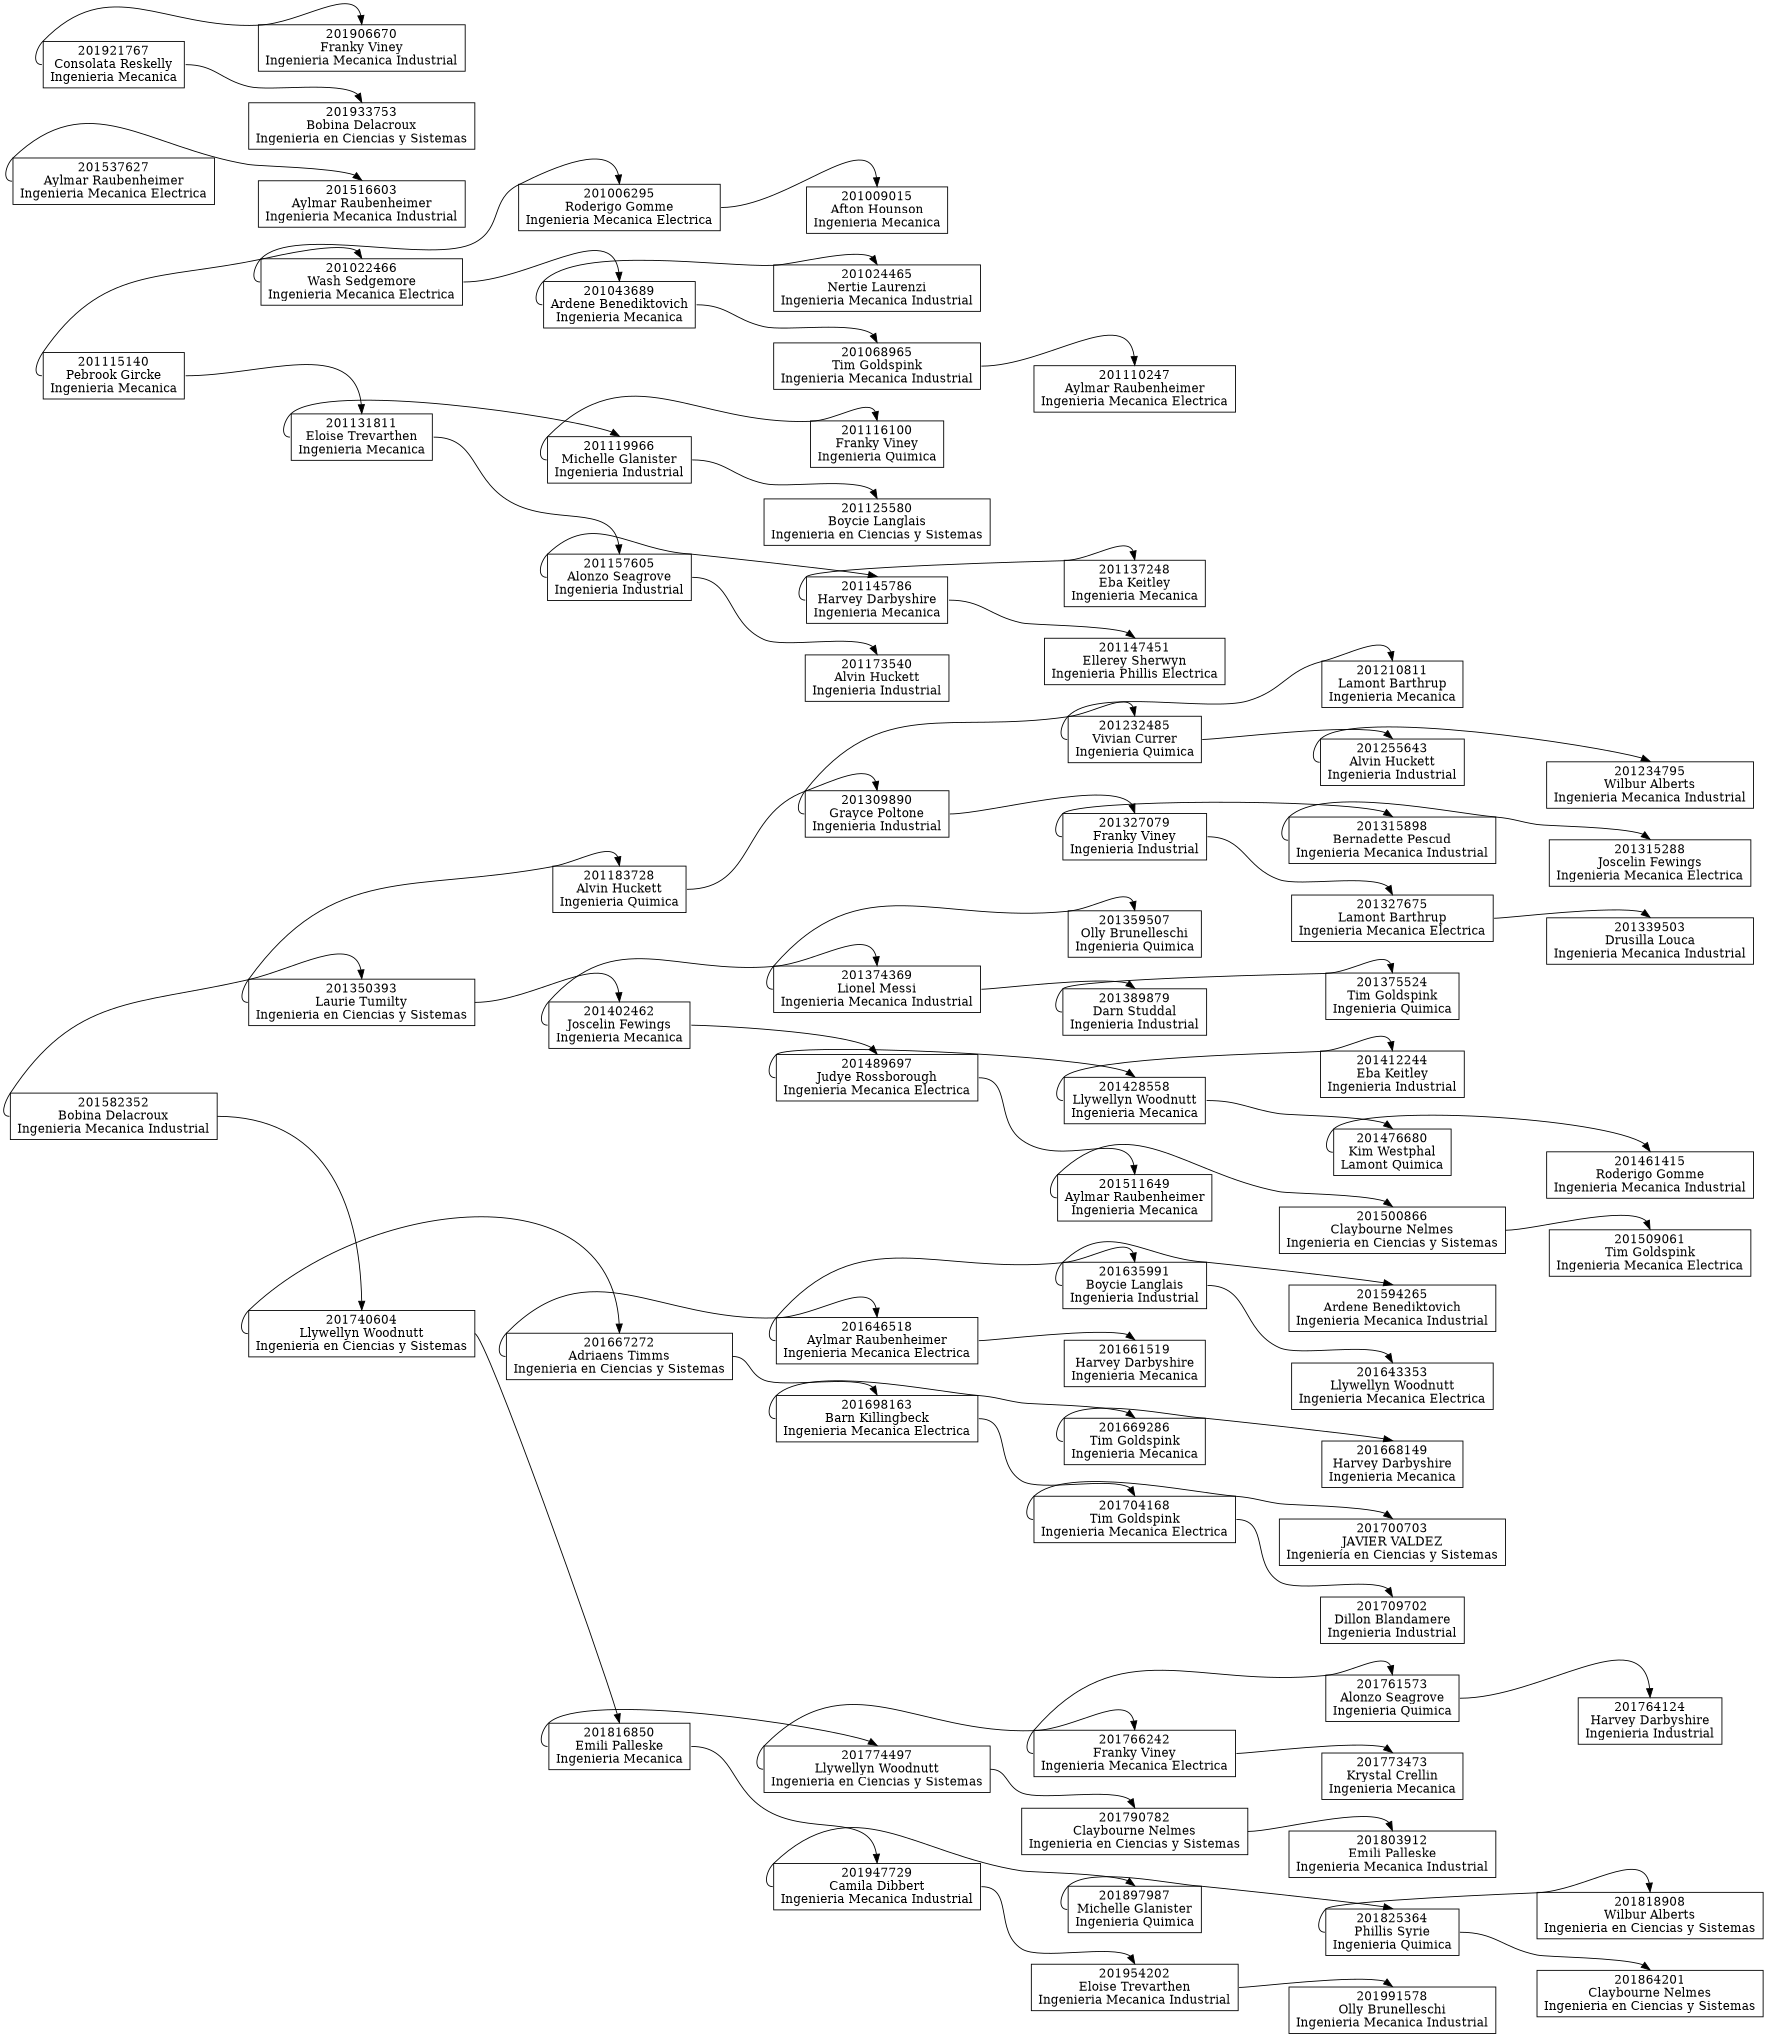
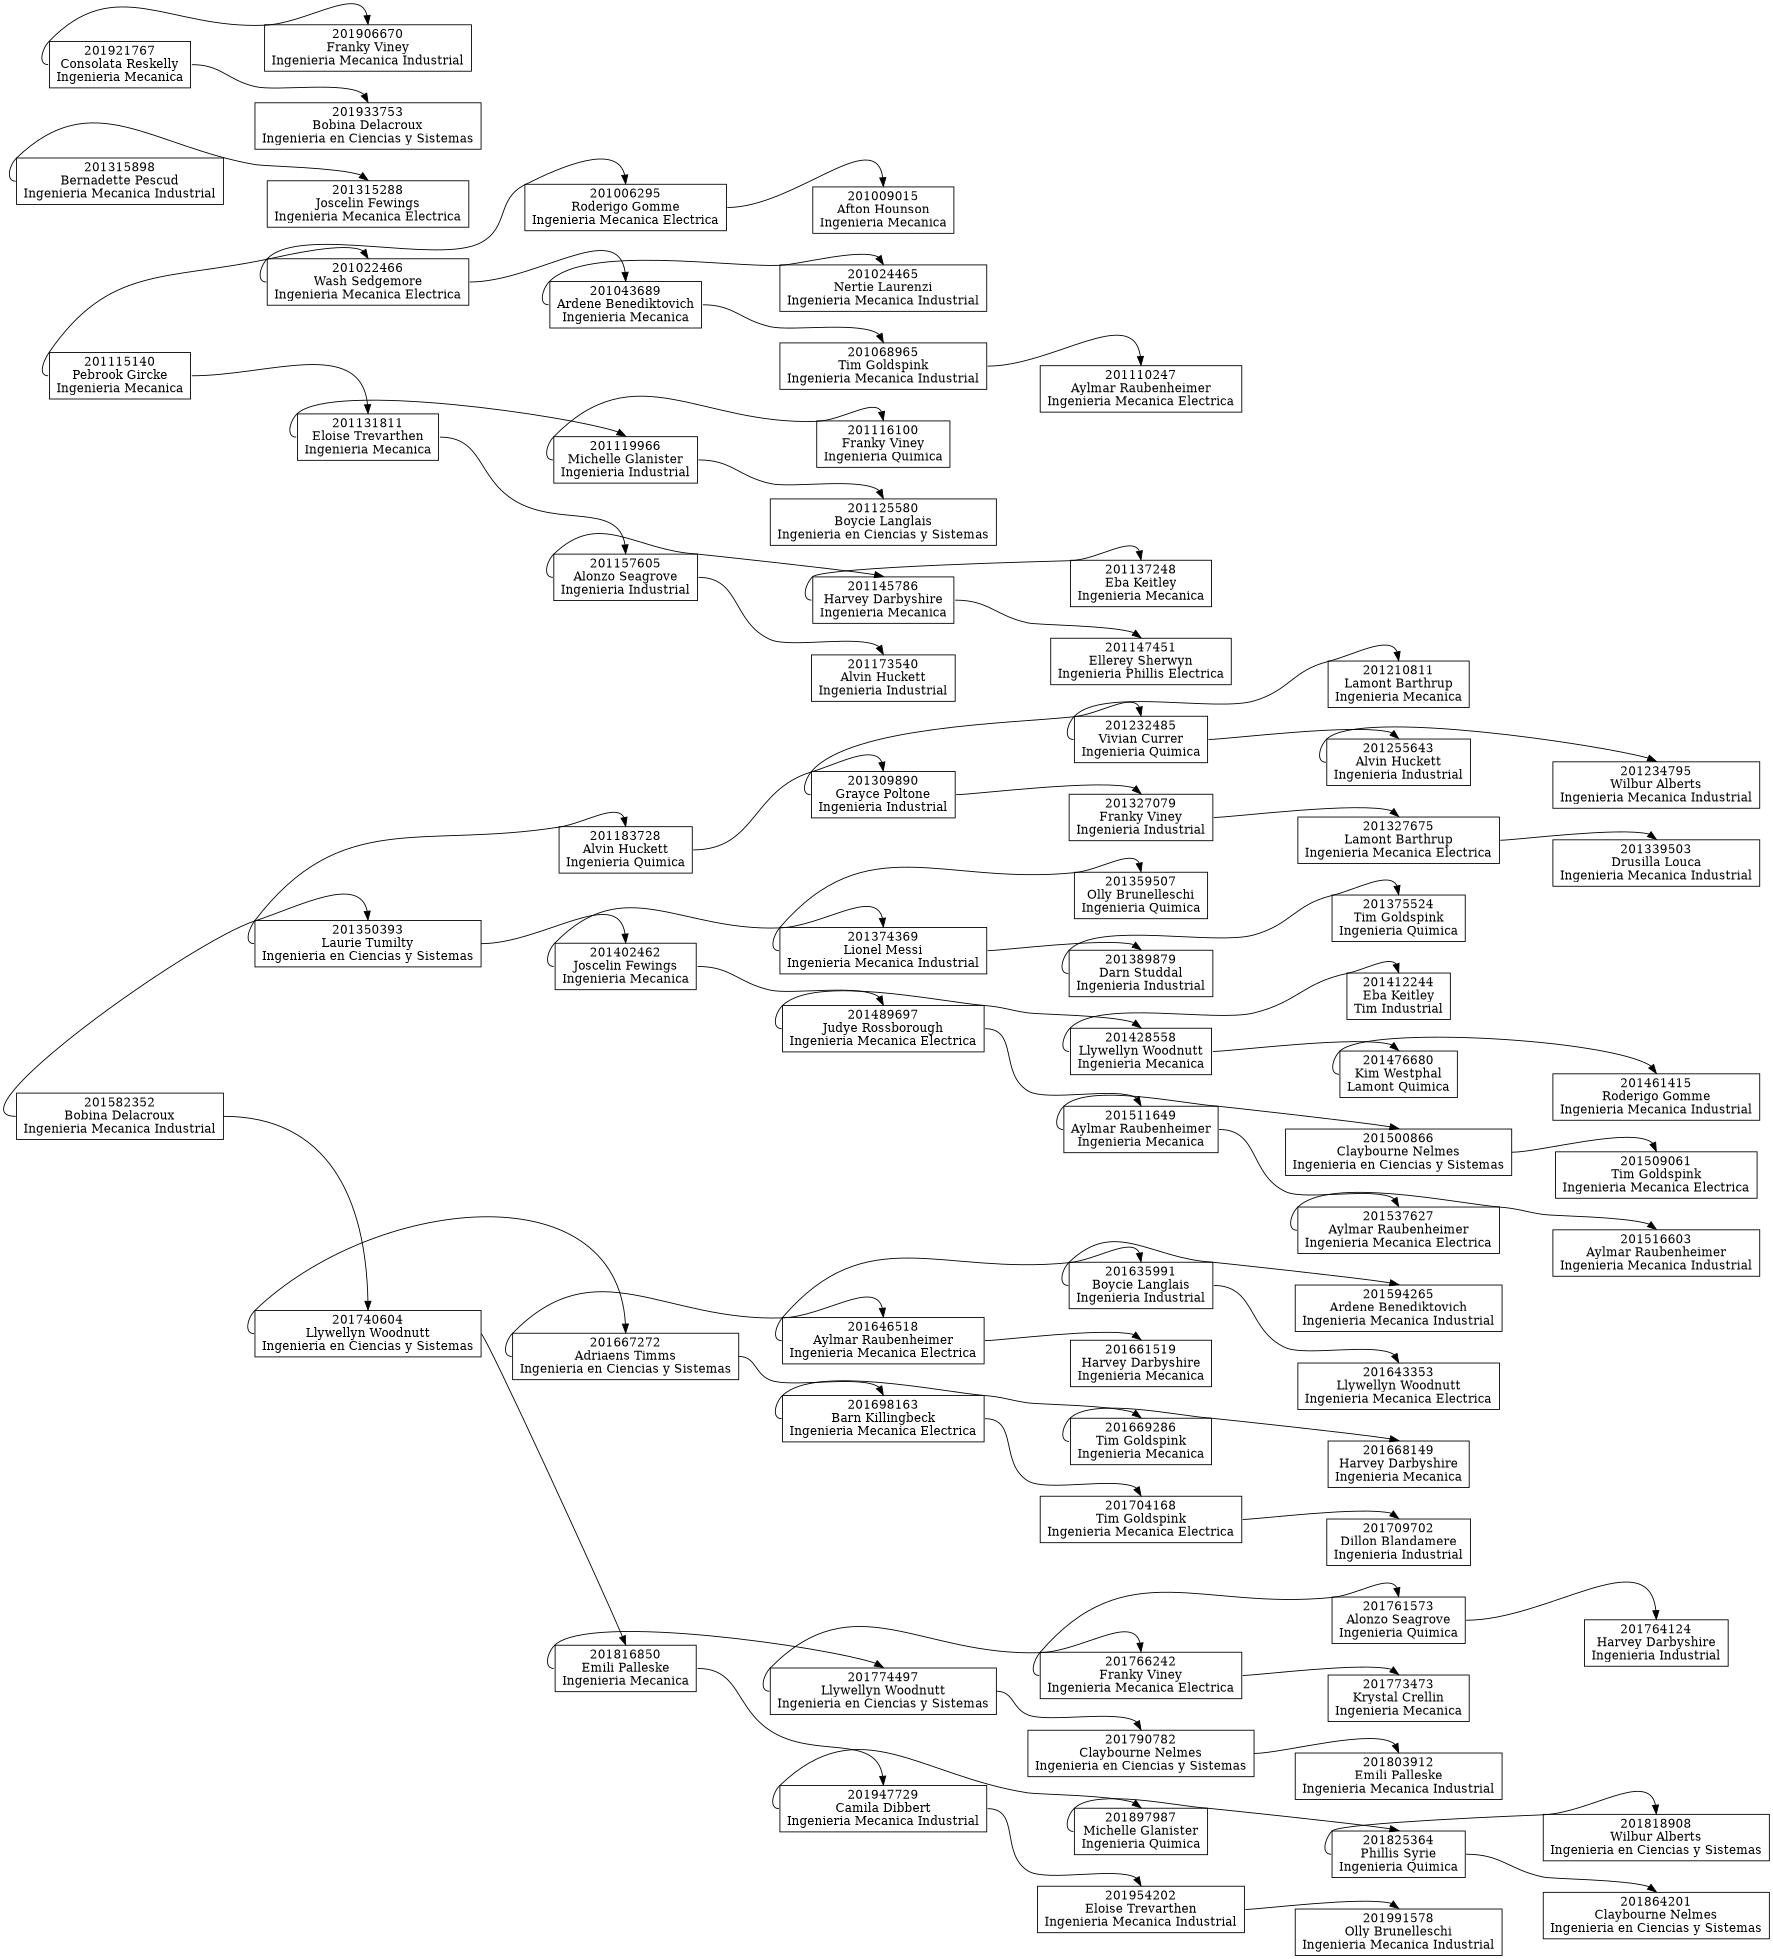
edge "201327079 Franky Viney Ingenieria Industrial" -> "201315898 Bernadette Pescud Ingenieria Mecanica Industrial": removed
node "201412244 Eba Keitley Ingenieria Industrial": label "201412244 Eba Keitley Ingenieria Industrial" -> "201412244 Eba Keitley Tim Industrial"
edge "201511649 Aylmar Raubenheimer Ingenieria Mecanica" -> "201537627 Aylmar Raubenheimer Ingenieria Mecanica Electrica": added
node "201700703 JAVIER VALDEZ Ingeniería en Ciencias y Sistemas": removed
